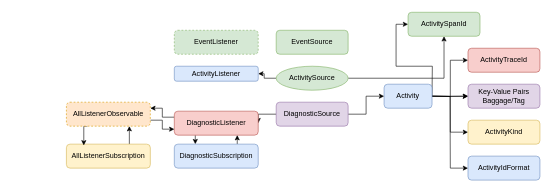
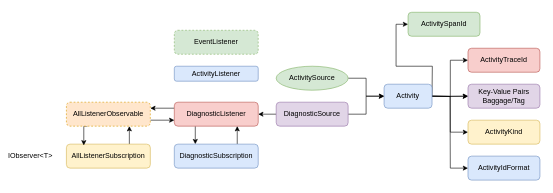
edge "ActivitySource" -> "ActivitySpanId": now "ActivitySource" -> "Activity"
node "EventSource": removed
edge "ActivitySource" -> "ActivityListener": removed
node "DiagnosticListener": moved (216, 123) -> (216, 114)
node "IObserver<T>": added
